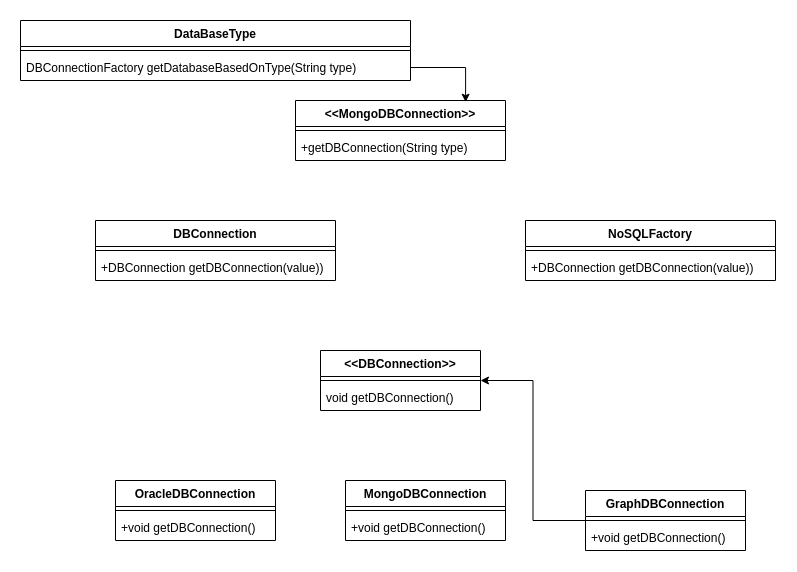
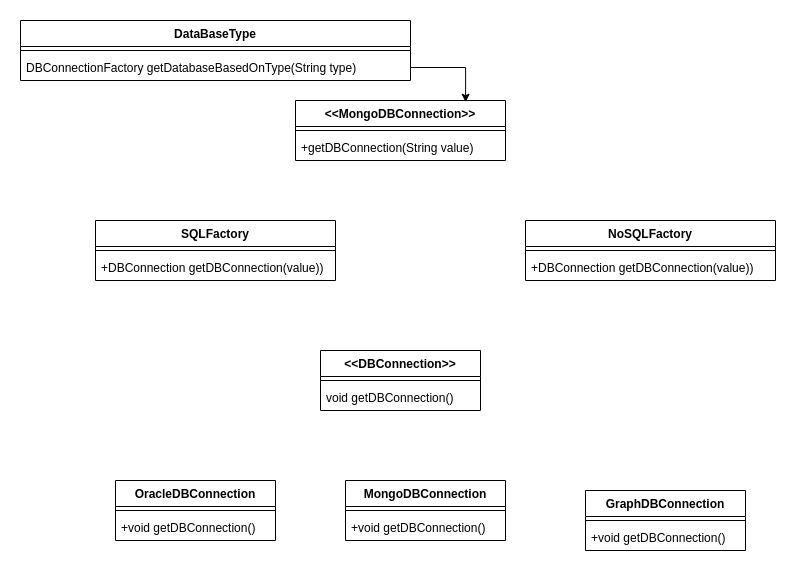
node "+getDBConnection(String type)": label "+getDBConnection(String type)" -> "+getDBConnection(String value)"
node "DBConnection": label "DBConnection" -> "SQLFactory"
edge "GraphDBConnection" -> "<<DBConnection>>": removed
